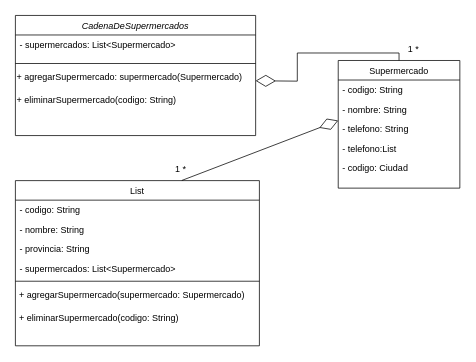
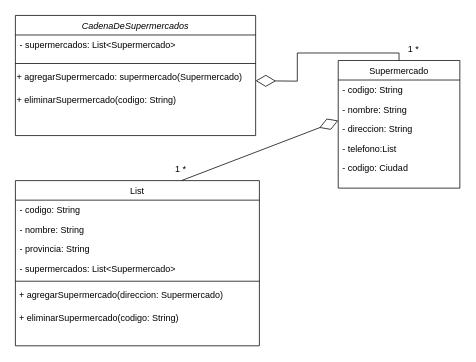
node "- telefono: String": label "- telefono: String" -> "- direccion: String"
node "+ agregarSupermercado(supermercado: Supermercado)": label "+ agregarSupermercado(supermercado: Supermercado)" -> "+ agregarSupermercado(direccion: Supermercado)"
